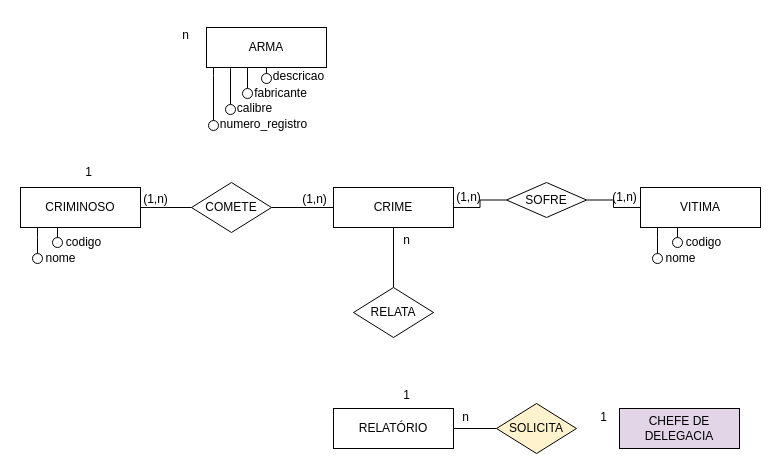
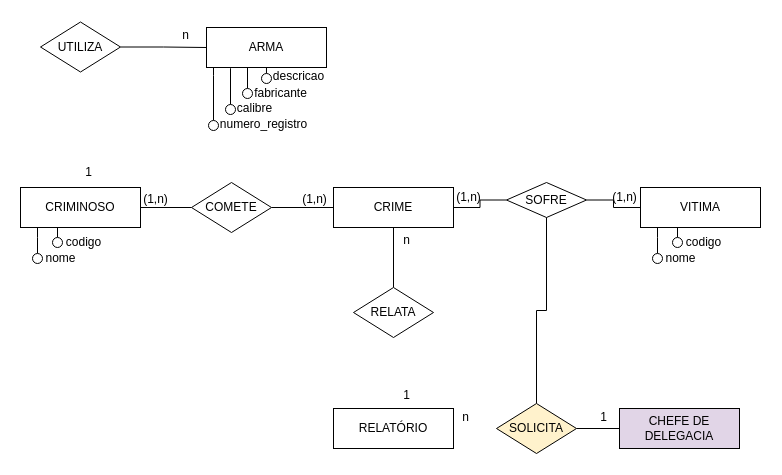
node "UTILIZA": added
edge "UTILIZA" -- "ARMA": added
edge "RELATÓRIO" -- "SOLICITA": now "SOFRE" -- "SOLICITA"
edge "SOLICITA" -- "CHEFE DE DELEGACIA": added
